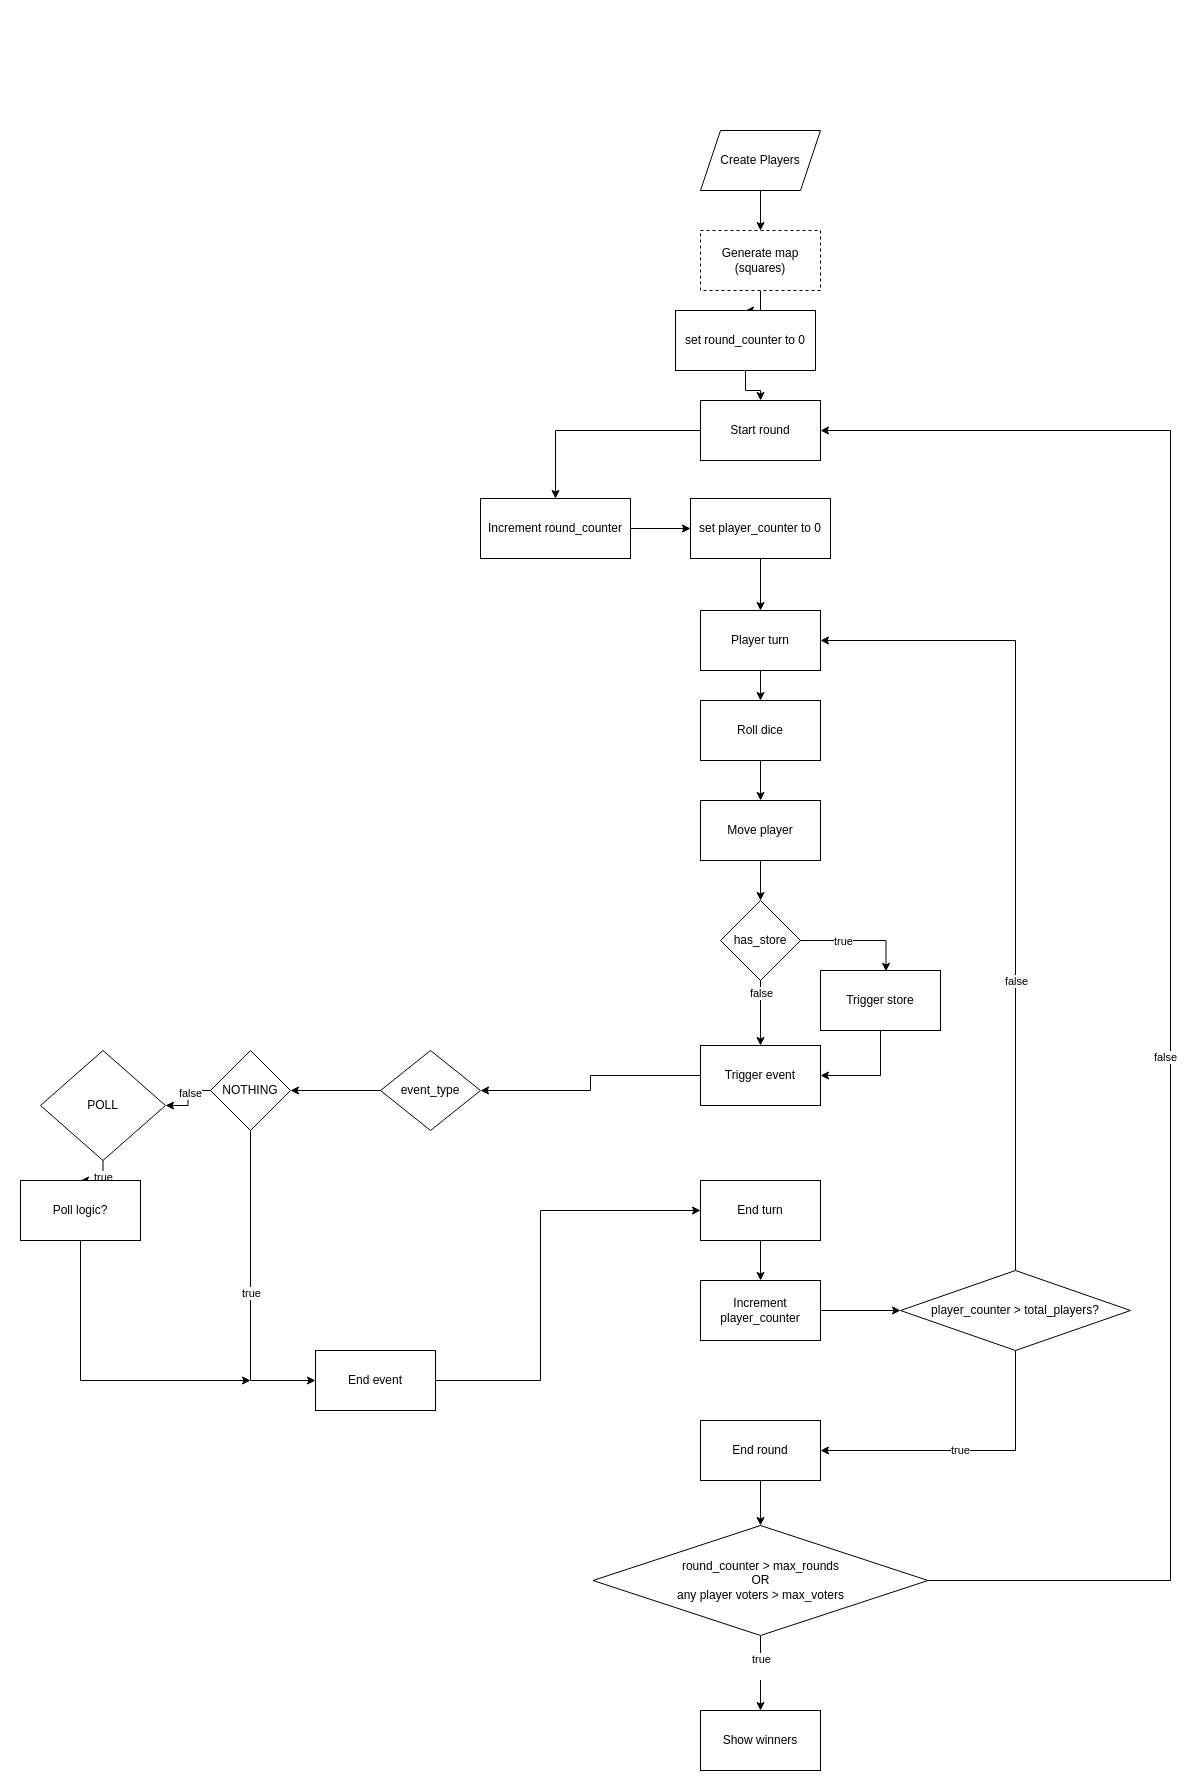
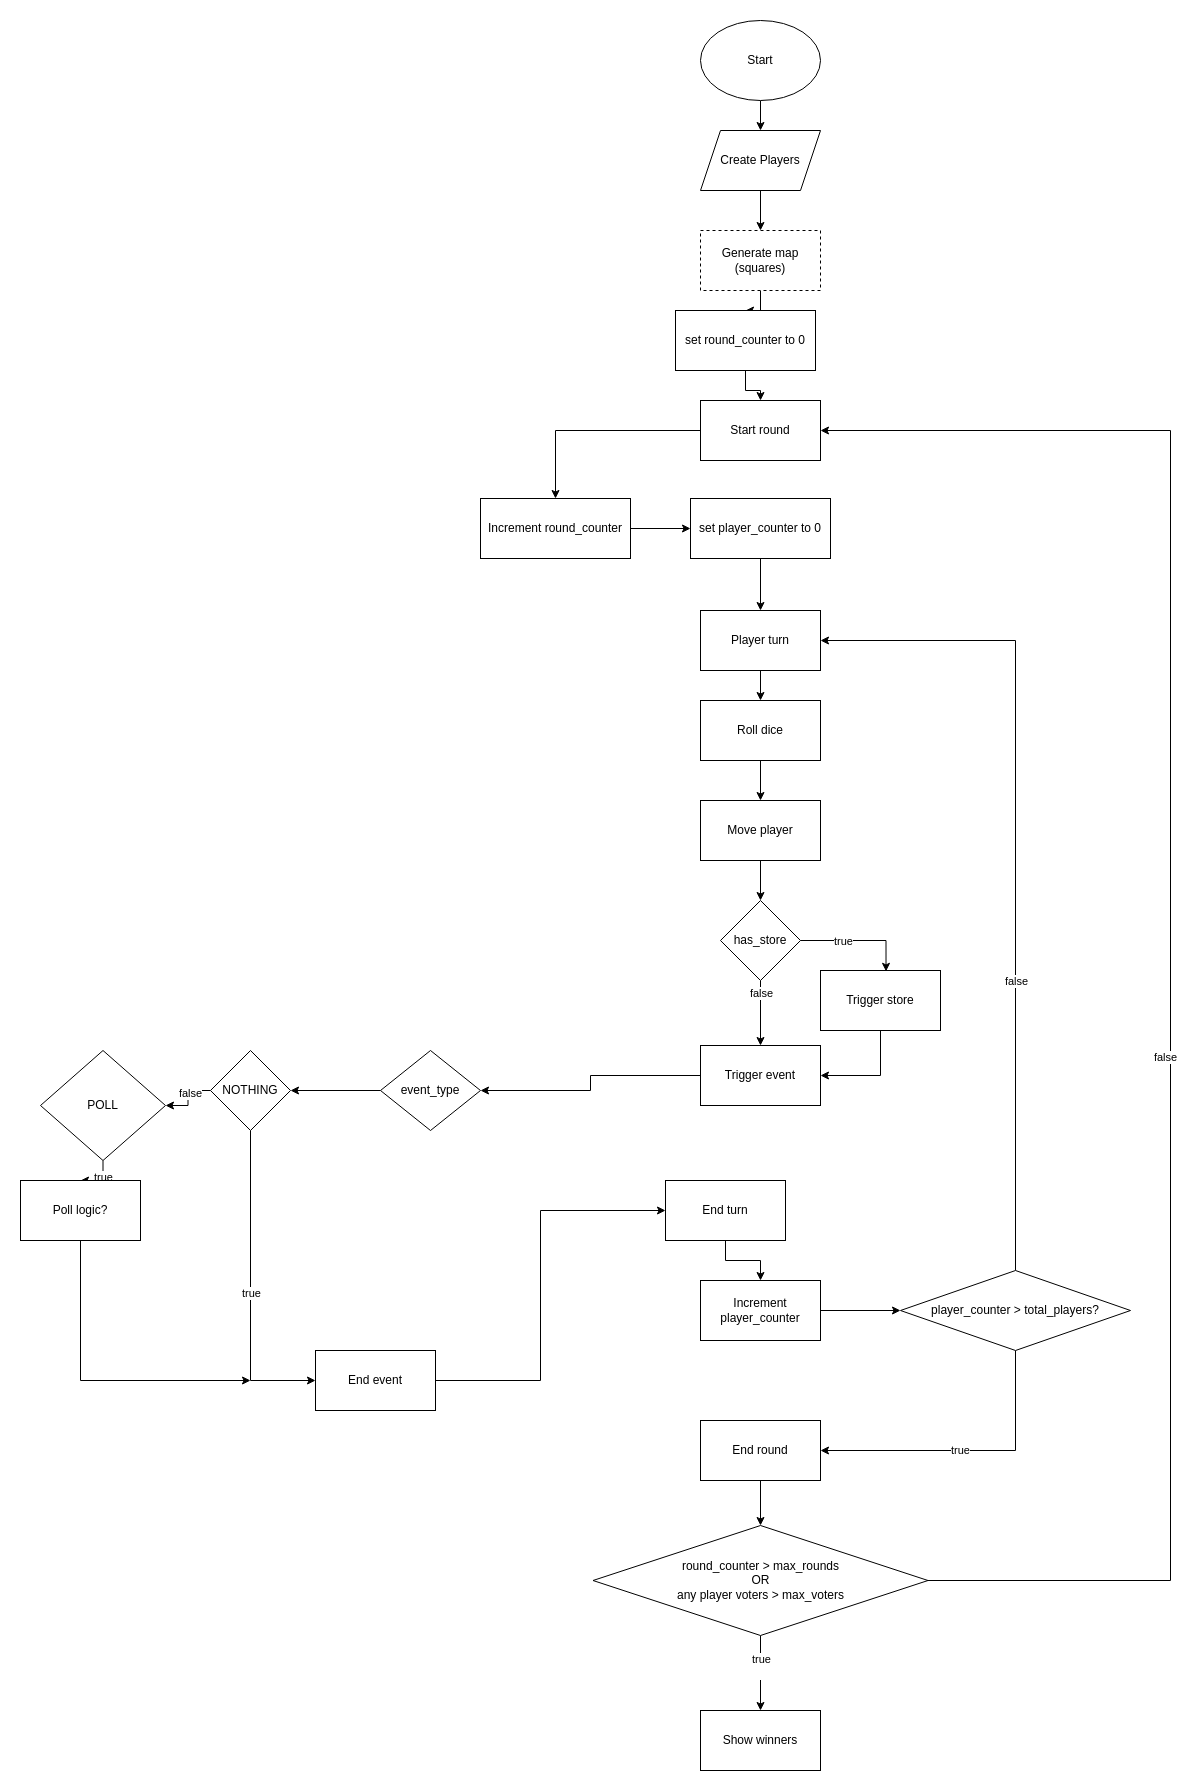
node "Start": added
edge "Start" -> "Create Players": added
node "End turn": moved (761, 1211) -> (726, 1211)
